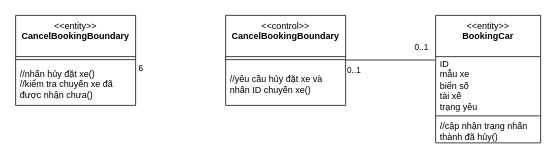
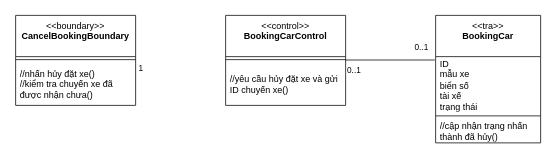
node "<<entity>> CancelBookingBoundary": label "<<entity>> CancelBookingBoundary" -> "<<boundary>> CancelBookingBoundary"
node "<<control>> CancelBookingBoundary": label "<<control>> CancelBookingBoundary" -> "<<control>> BookingCarControl"
node "<<entity>> BookingCar": label "<<entity>> BookingCar" -> "<<tra>> BookingCar"
node "6": label "6" -> "1"
node "//yêu cầu hủy đặt xe và nhấn ID chuyến xe()": label "//yêu cầu hủy đặt xe và nhấn ID chuyến xe()" -> "//yêu cầu hủy đặt xe và gửi ID chuyến xe()"
node "ID mẫu xe biển số tài xế trạng yêu": label "ID mẫu xe biển số tài xế trạng yêu" -> "ID mẫu xe biển số tài xế trạng thái"
